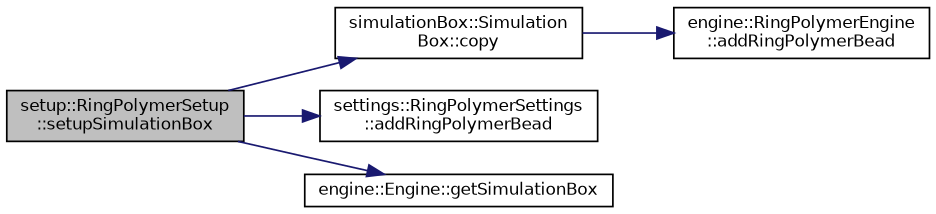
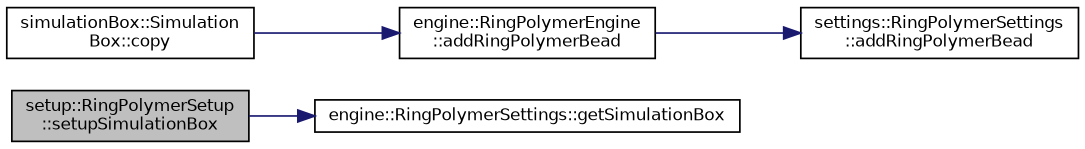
edge "setup::RingPolymerSetup ::setupSimulationBox" -> "simulationBox::Simulation Box::copy": removed
edge "setup::RingPolymerSetup ::setupSimulationBox" -> "settings::RingPolymerSettings ::addRingPolymerBead": now "engine::RingPolymerEngine ::addRingPolymerBead" -> "settings::RingPolymerSettings ::addRingPolymerBead"
node "engine::Engine::getSimulationBox": label "engine::Engine::getSimulationBox" -> "engine::RingPolymerSettings::getSimulationBox"
